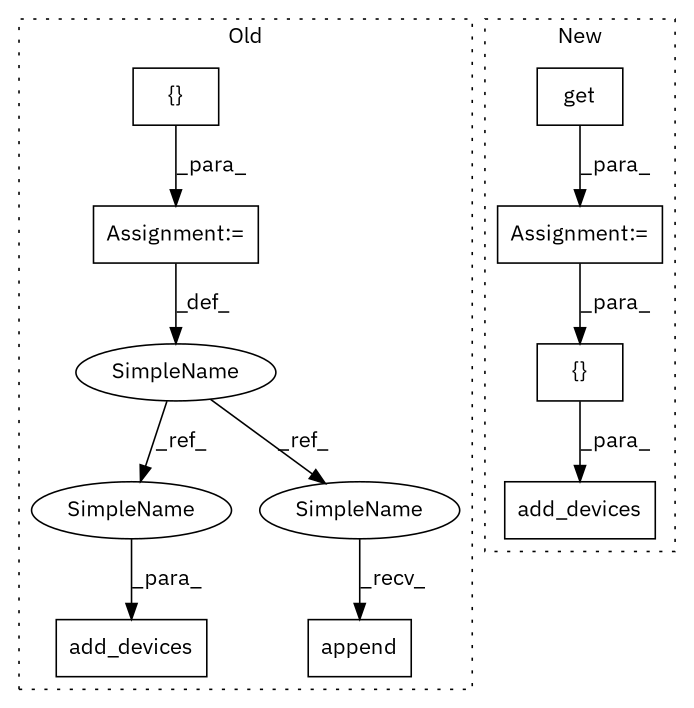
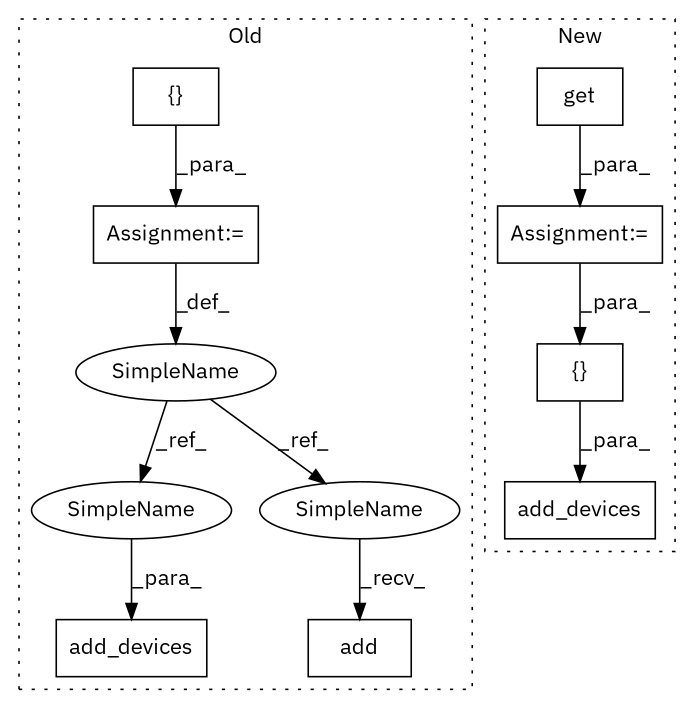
node "append": label "append" -> "add"
